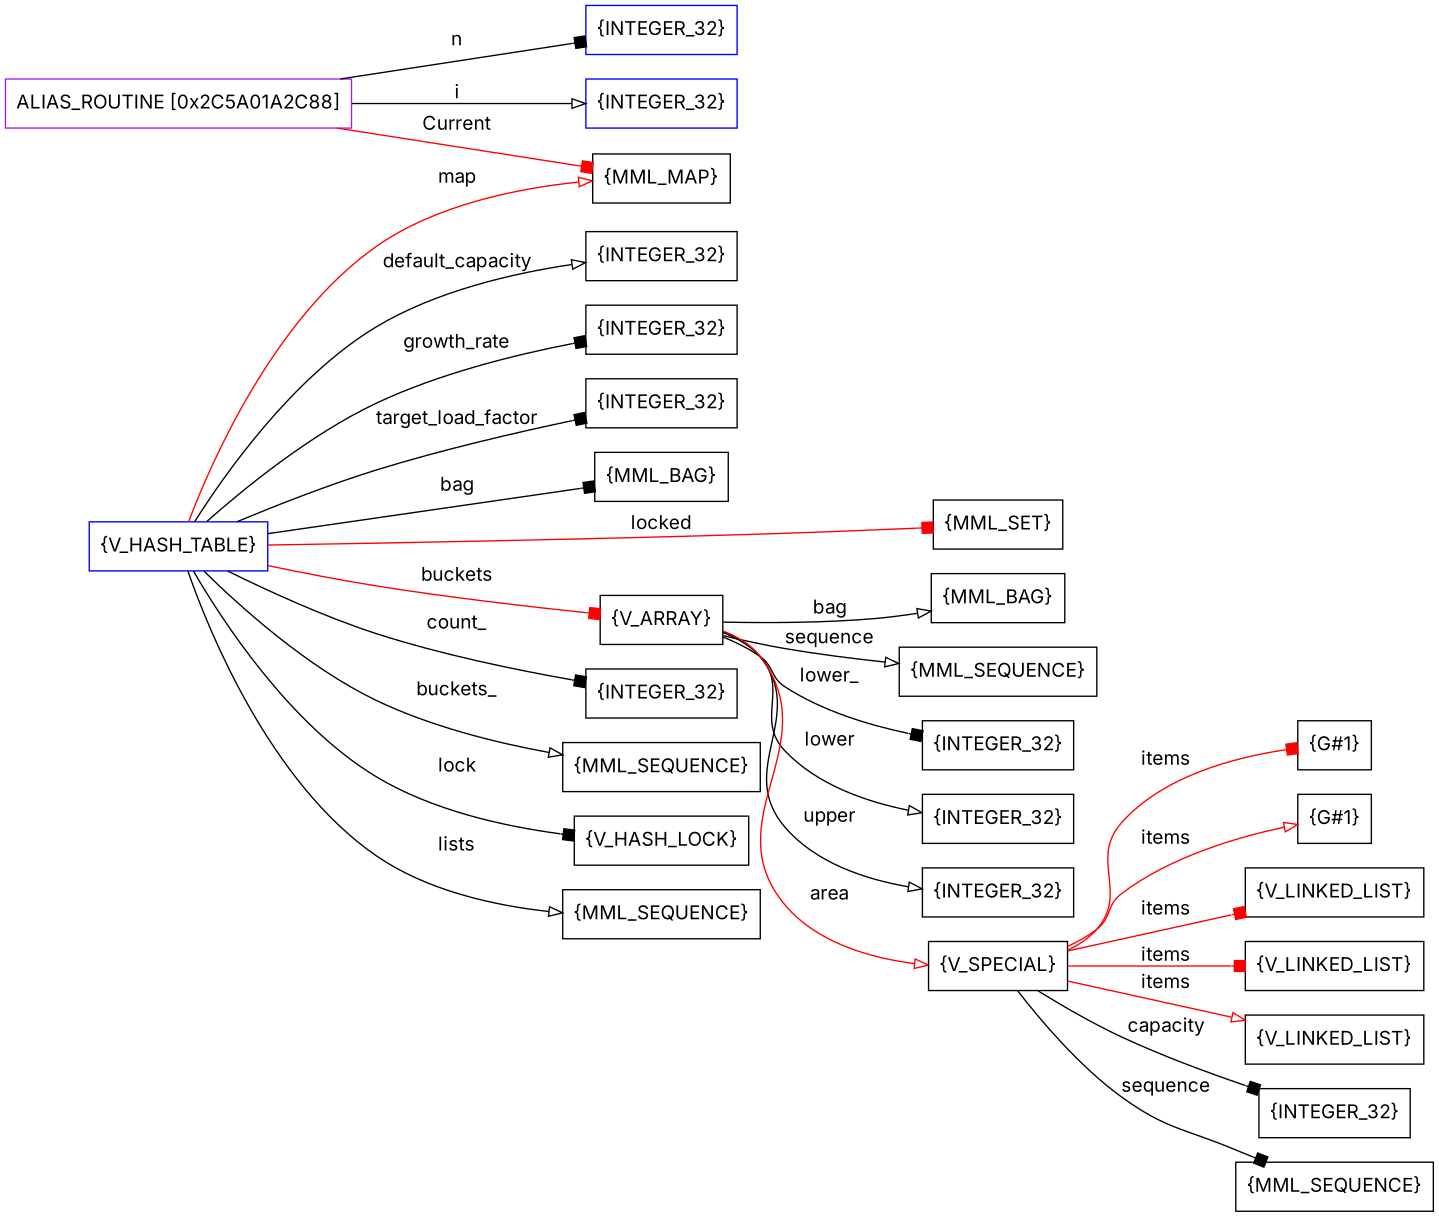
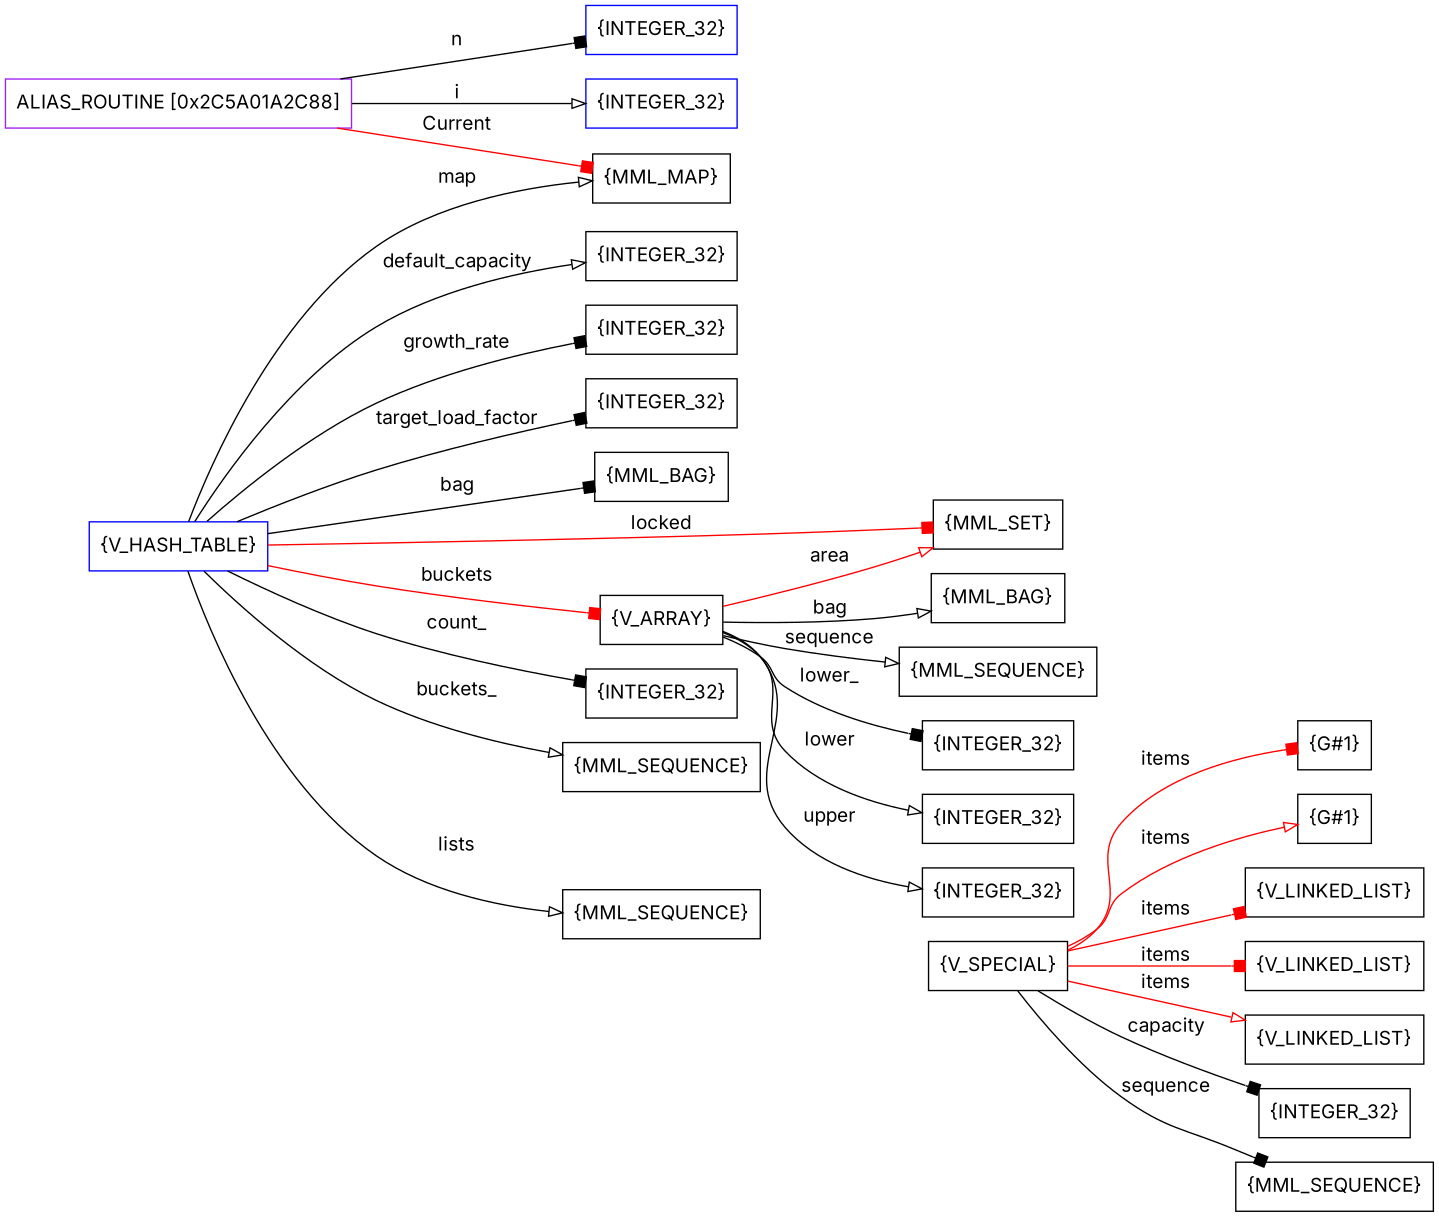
edge "{V_HASH_TABLE}" -> "{MML_MAP}": color red -> black
edge "{V_ARRAY}" -> "{V_SPECIAL}": now "{V_ARRAY}" -> "{MML_SET}"
node "{V_HASH_LOCK}": removed
